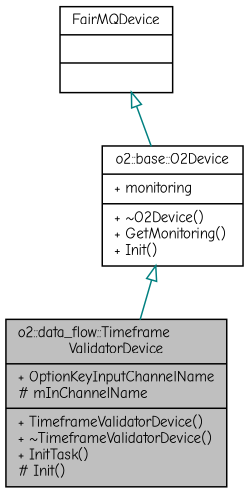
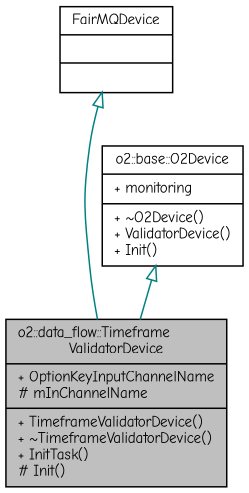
edge "o2::base::O2Device" -> "FairMQDevice": now "o2::data_flow::Timeframe" -> "FairMQDevice"
node "o2::base::O2Device": text "+ GetMonitoring()" -> "+ ValidatorDevice()"
